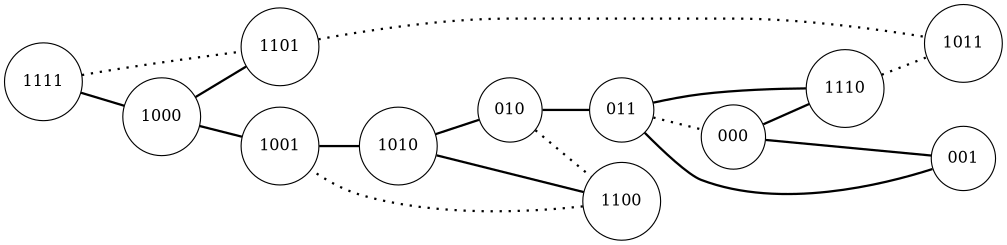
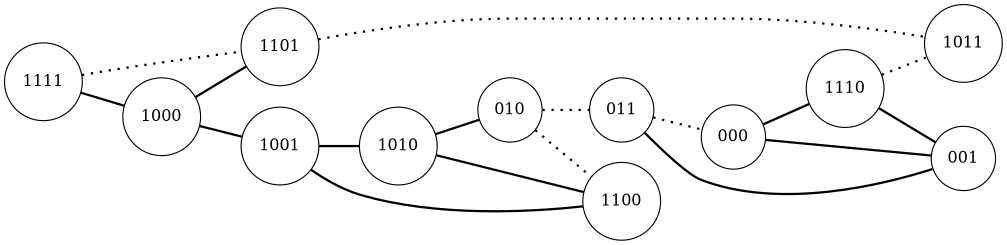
edge "1110" -- "011": now "1110" -- "001"
edge "010" -- "011": style solid -> dotted
edge "1001" -- "1100": style dotted -> solid
